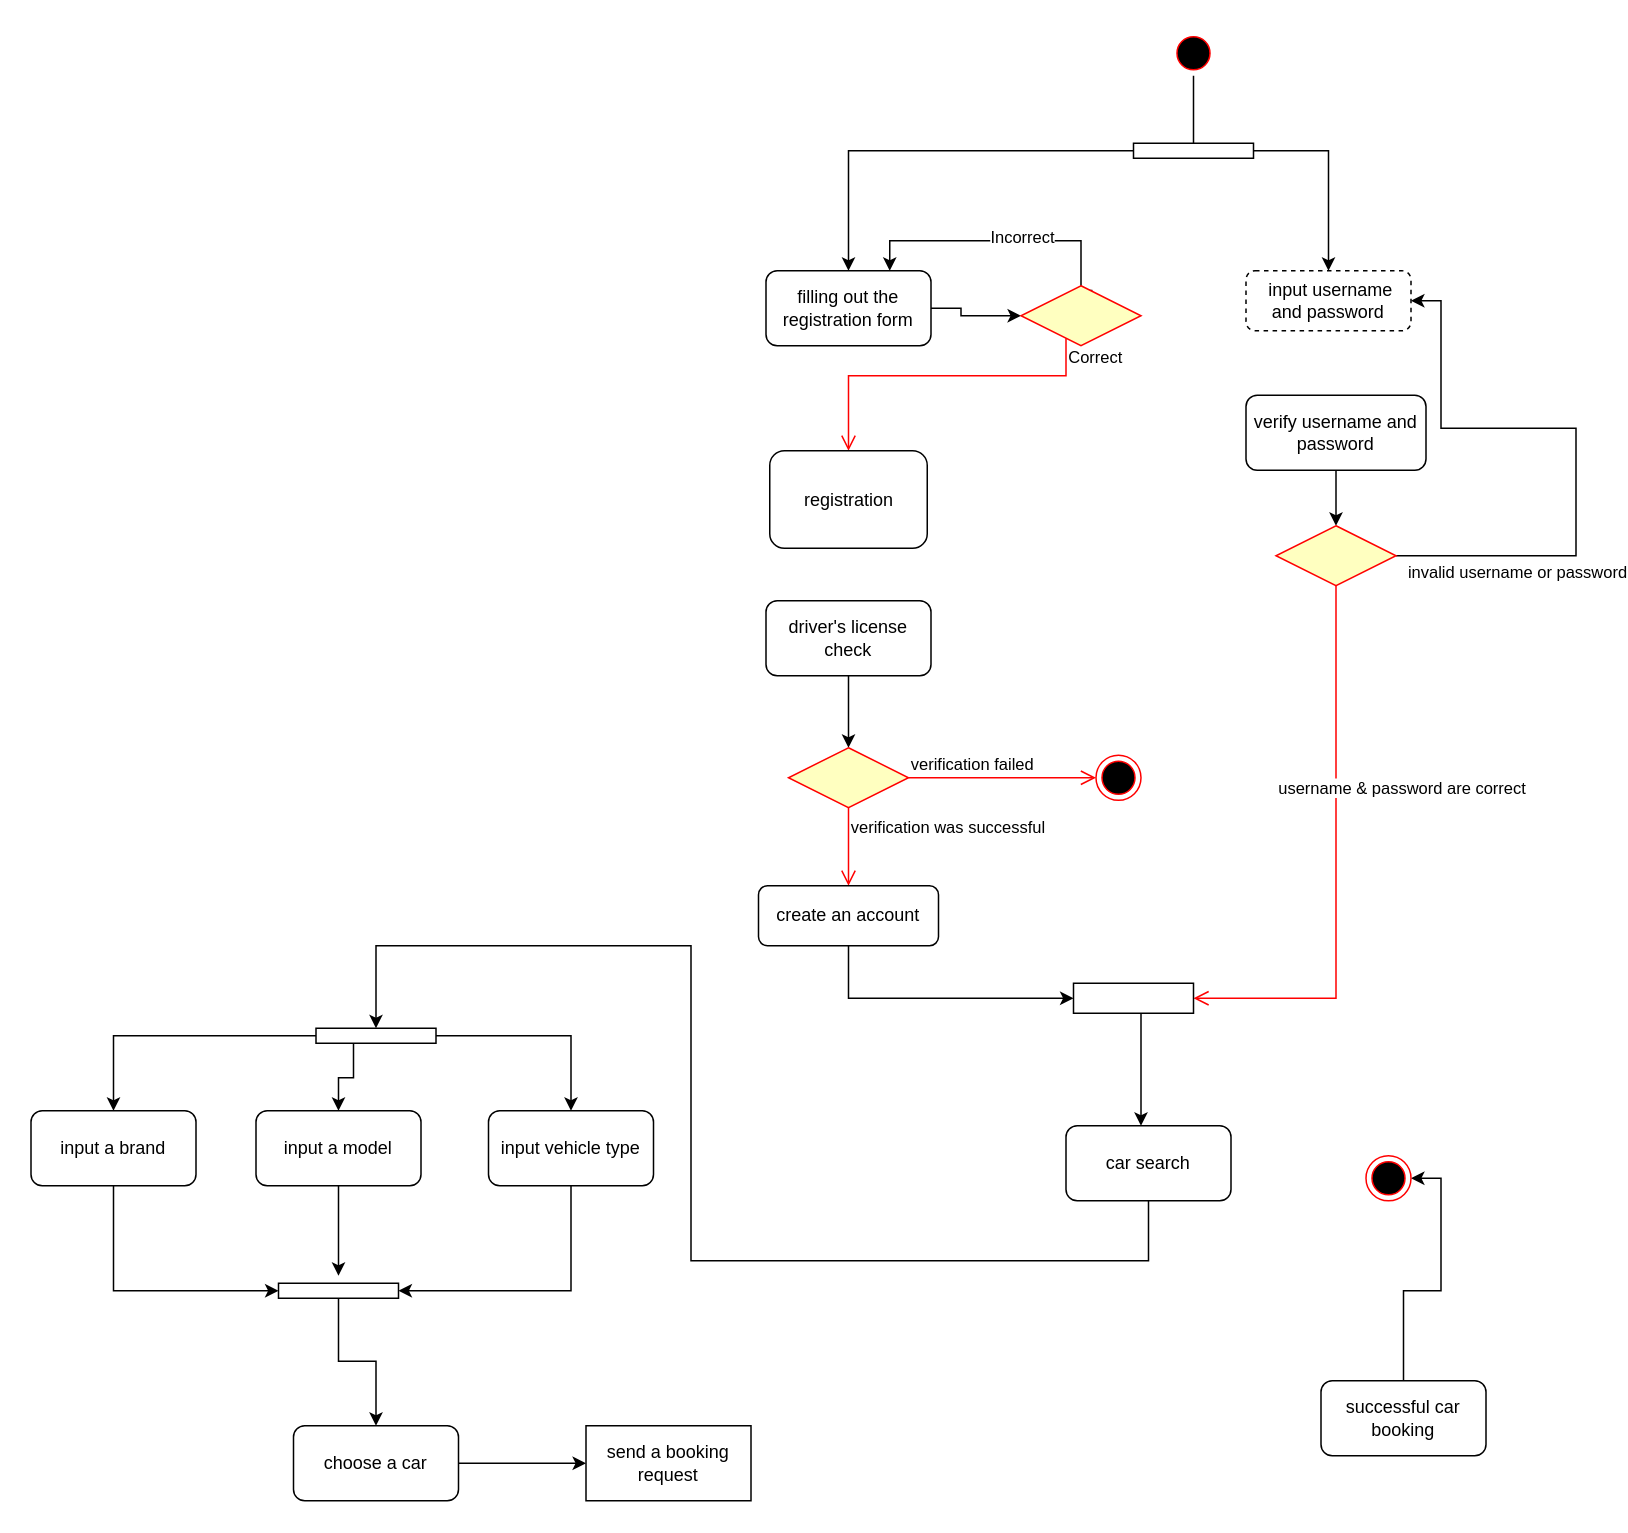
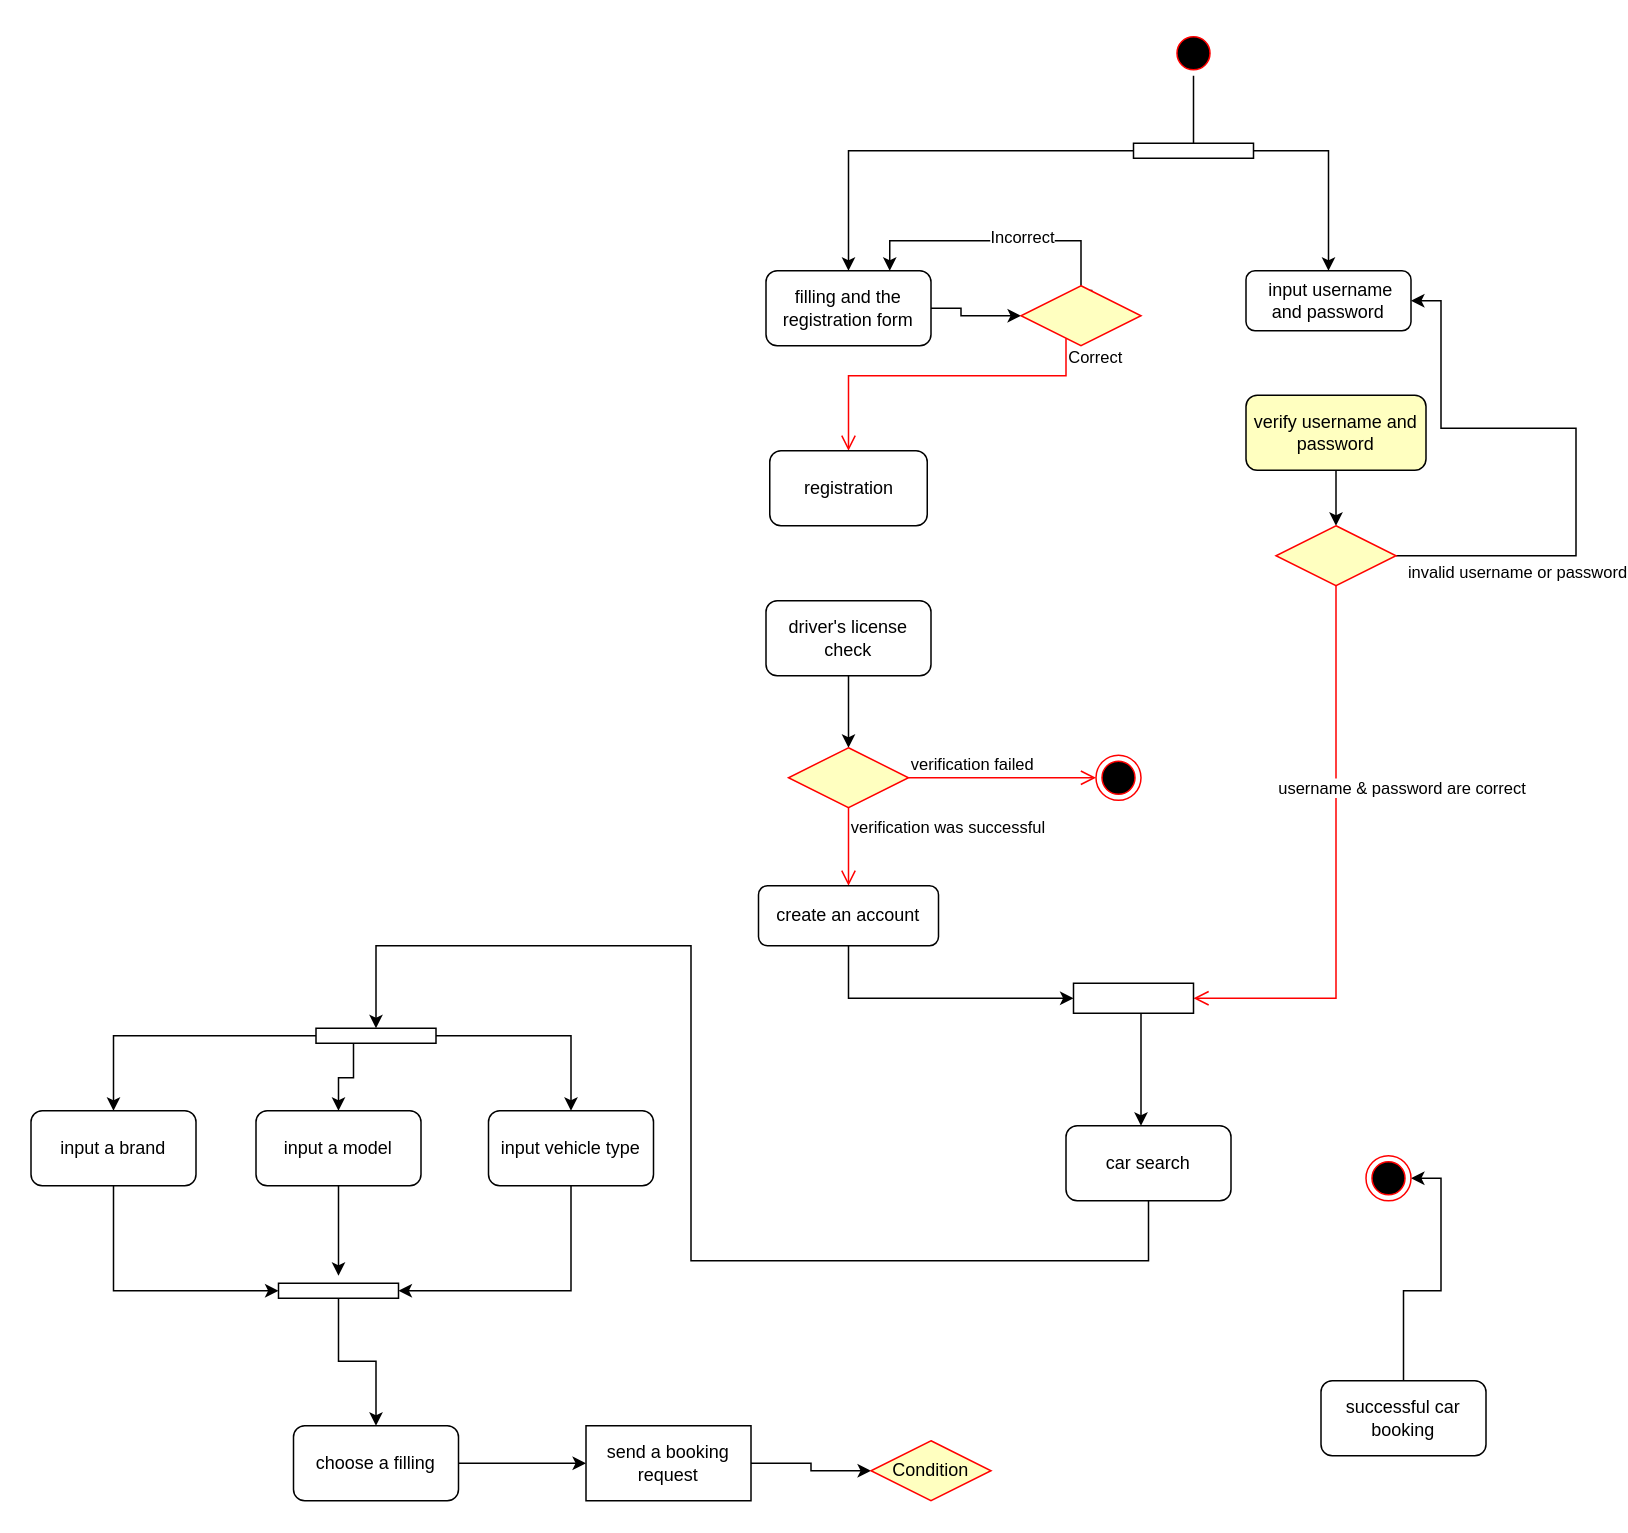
node "input username and password": style dashed -> solid
node "filling out the registration form": label "filling out the registration form" -> "filling and the registration form"
node "verify username and password": fillcolor #ffffff -> #ffffc0
node "registration": size 158x98 -> 158x75
node "choose a car": label "choose a car" -> "choose a filling"
edge "send a booking request" -> "Condition": added
node "Condition": added
